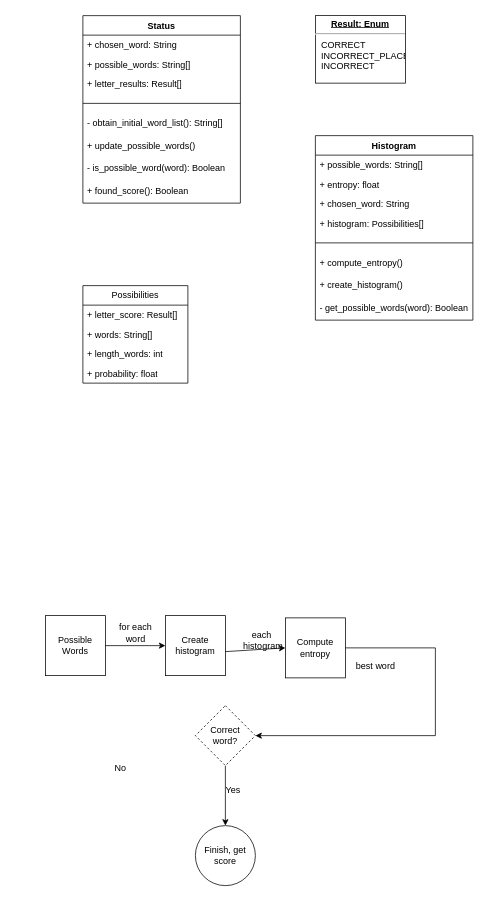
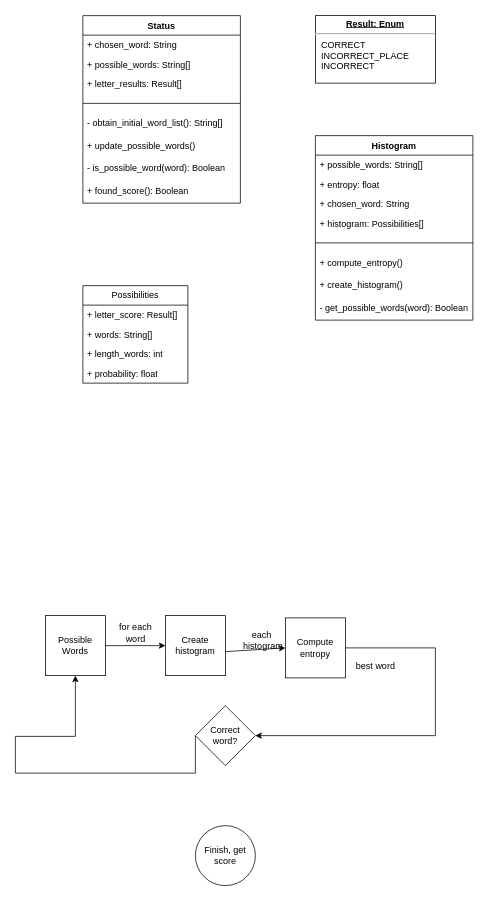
node "Result: Enum CORRECT INCORRECT_PLACE INCORRECT": size 90x68 -> 120x68
node "Correct word?": style dashed -> solid
edge "Correct word?" -> "Possible Words": added
node "No": removed
node "Yes": removed
edge "Correct word?" -> "Finish, get score": removed
